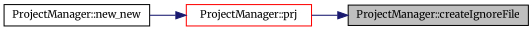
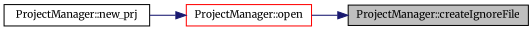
node "ProjectManager::new_new": label "ProjectManager::new_new" -> "ProjectManager::new_prj"
node "ProjectManager::prj": label "ProjectManager::prj" -> "ProjectManager::open"
